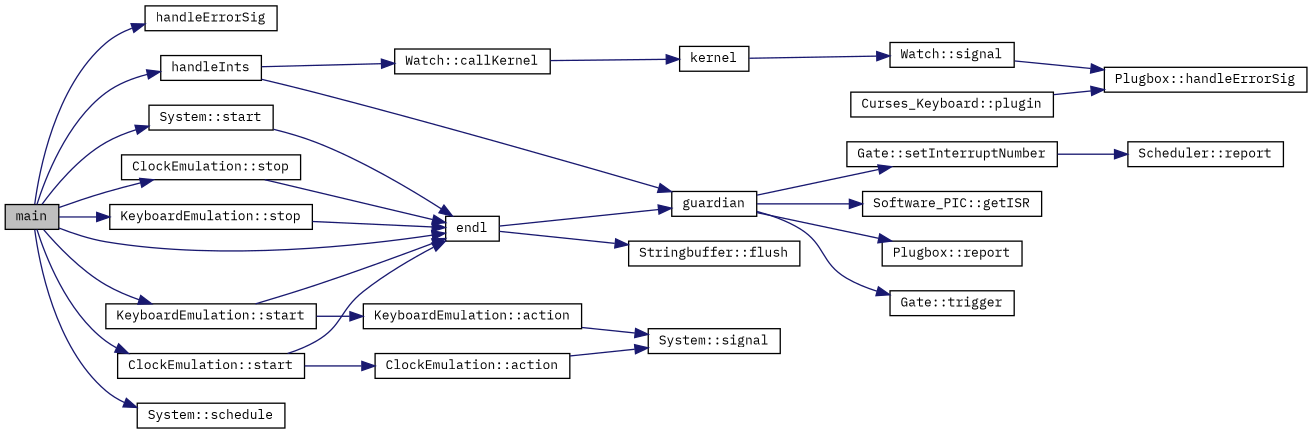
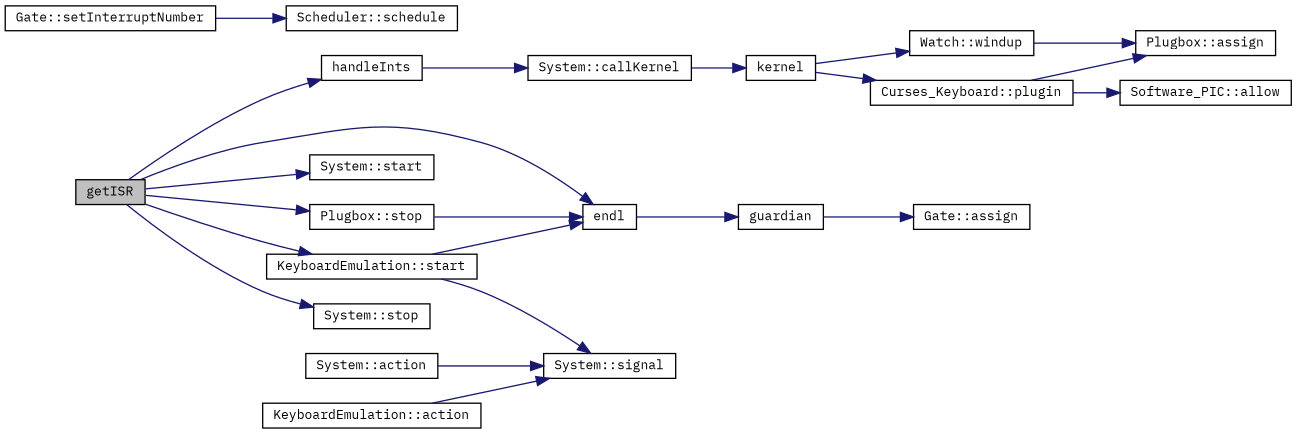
node "handleErrorSig": removed
node "Watch::signal": label "Watch::signal" -> "Watch::windup"
node "Watch::callKernel": label "Watch::callKernel" -> "System::callKernel"
edge "kernel" -> "Curses_Keyboard::plugin": added
node "Plugbox::handleErrorSig": label "Plugbox::handleErrorSig" -> "Plugbox::assign"
node "Software_PIC::allow": added
edge "handleInts" -> "guardian": removed
node "Scheduler::report": label "Scheduler::report" -> "Scheduler::schedule"
edge "System::start" -> "endl": removed
node "ClockEmulation::stop": removed
edge "guardian" -> "Gate::setInterruptNumber": removed
node "Software_PIC::getISR": removed
node "main": label "main" -> "getISR"
node "KeyboardEmulation::stop": label "KeyboardEmulation::stop" -> "Plugbox::stop"
node "Stringbuffer::flush": removed
node "Plugbox::report": removed
node "Gate::trigger": label "Gate::trigger" -> "Gate::assign"
edge "KeyboardEmulation::start" -> "KeyboardEmulation::action": now "KeyboardEmulation::start" -> "System::signal"
node "ClockEmulation::start": removed
node "ClockEmulation::action": label "ClockEmulation::action" -> "System::action"
node "System::schedule": label "System::schedule" -> "System::stop"
